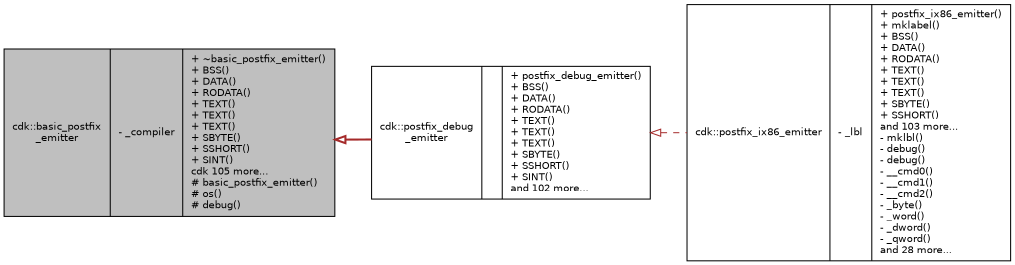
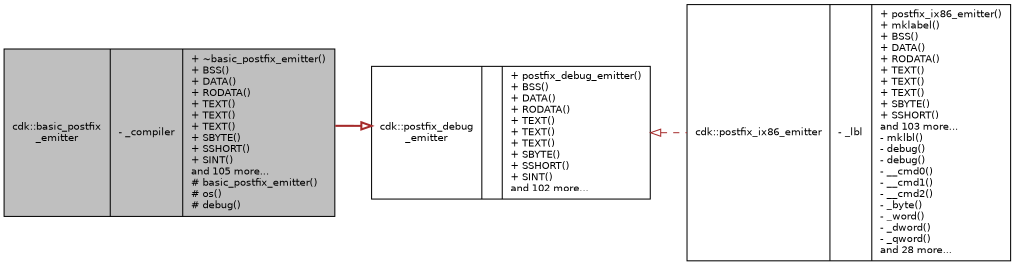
edge "cdk::postfix_debug" -> "cdk::basic_postfix": reversed
node "cdk::basic_postfix": text "cdk 105 more..." -> "and 105 more..."
